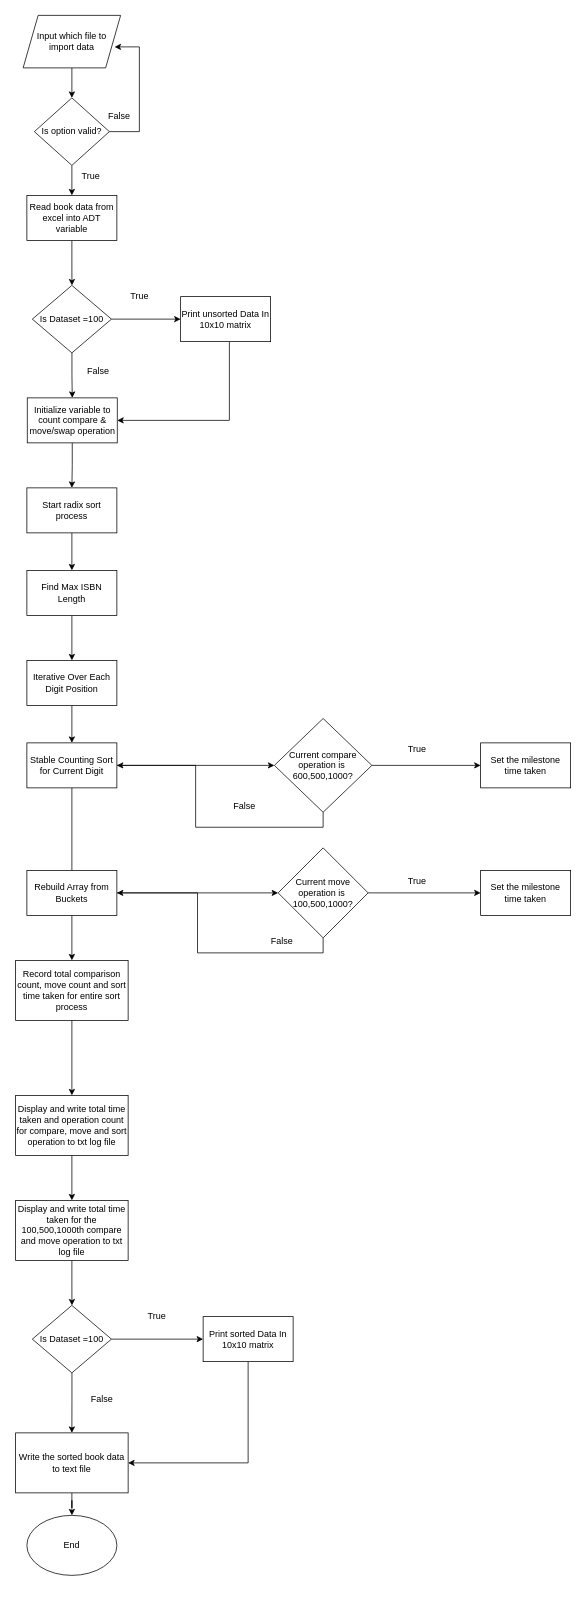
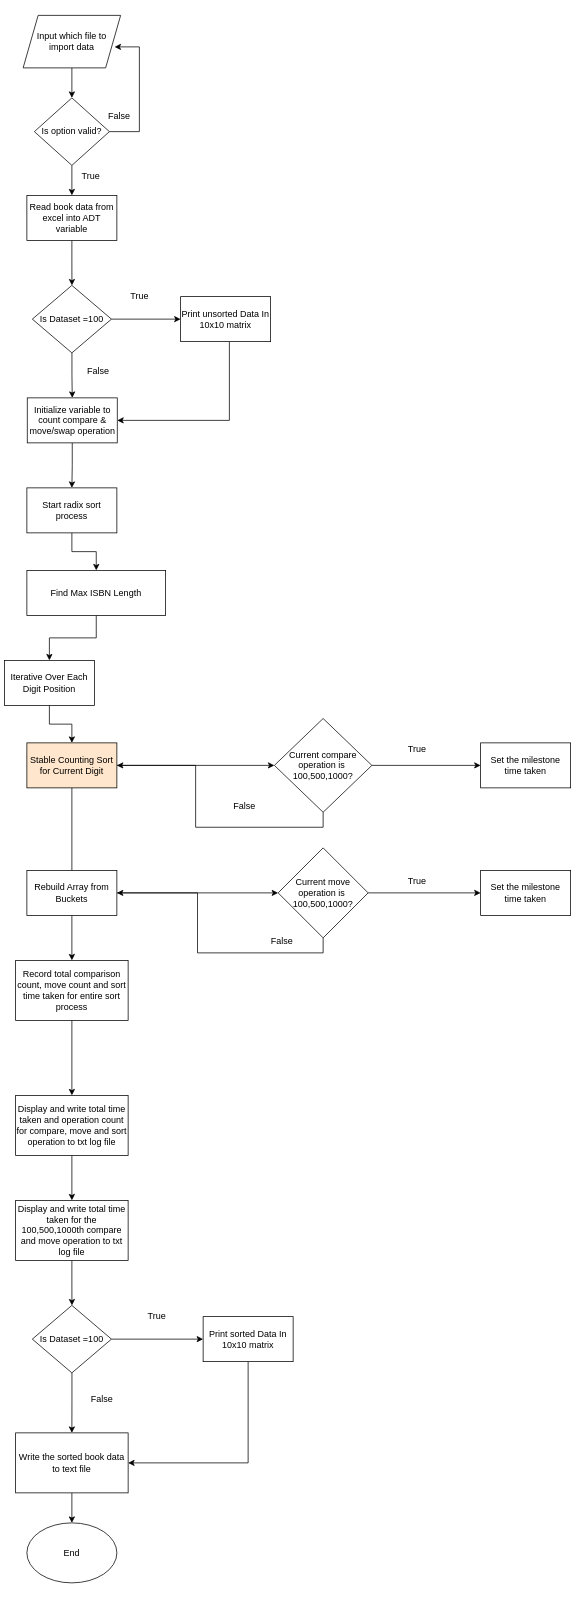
node "Find Max ISBN Length": size 90x45 -> 139x45
node "Iterative Over Each Digit Position": moved (72, 683) -> (49, 683)
node "Stable Counting Sort for Current Digit": fillcolor #ffffff -> #ffe6cc
node "Current compare operation is 600,500,1000?": label "Current compare operation is 600,500,1000?" -> "Current compare operation is 100,500,1000?"
node "End": moved (72, 1545) -> (72, 1553)
